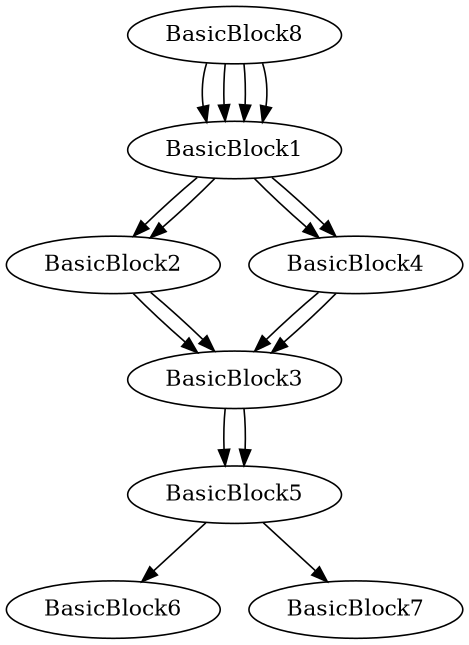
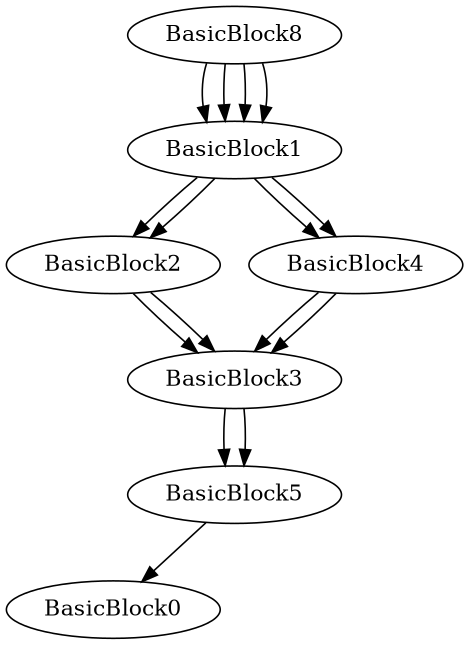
node "BasicBlock6": label "BasicBlock6" -> "BasicBlock0"
node "BasicBlock7": removed
